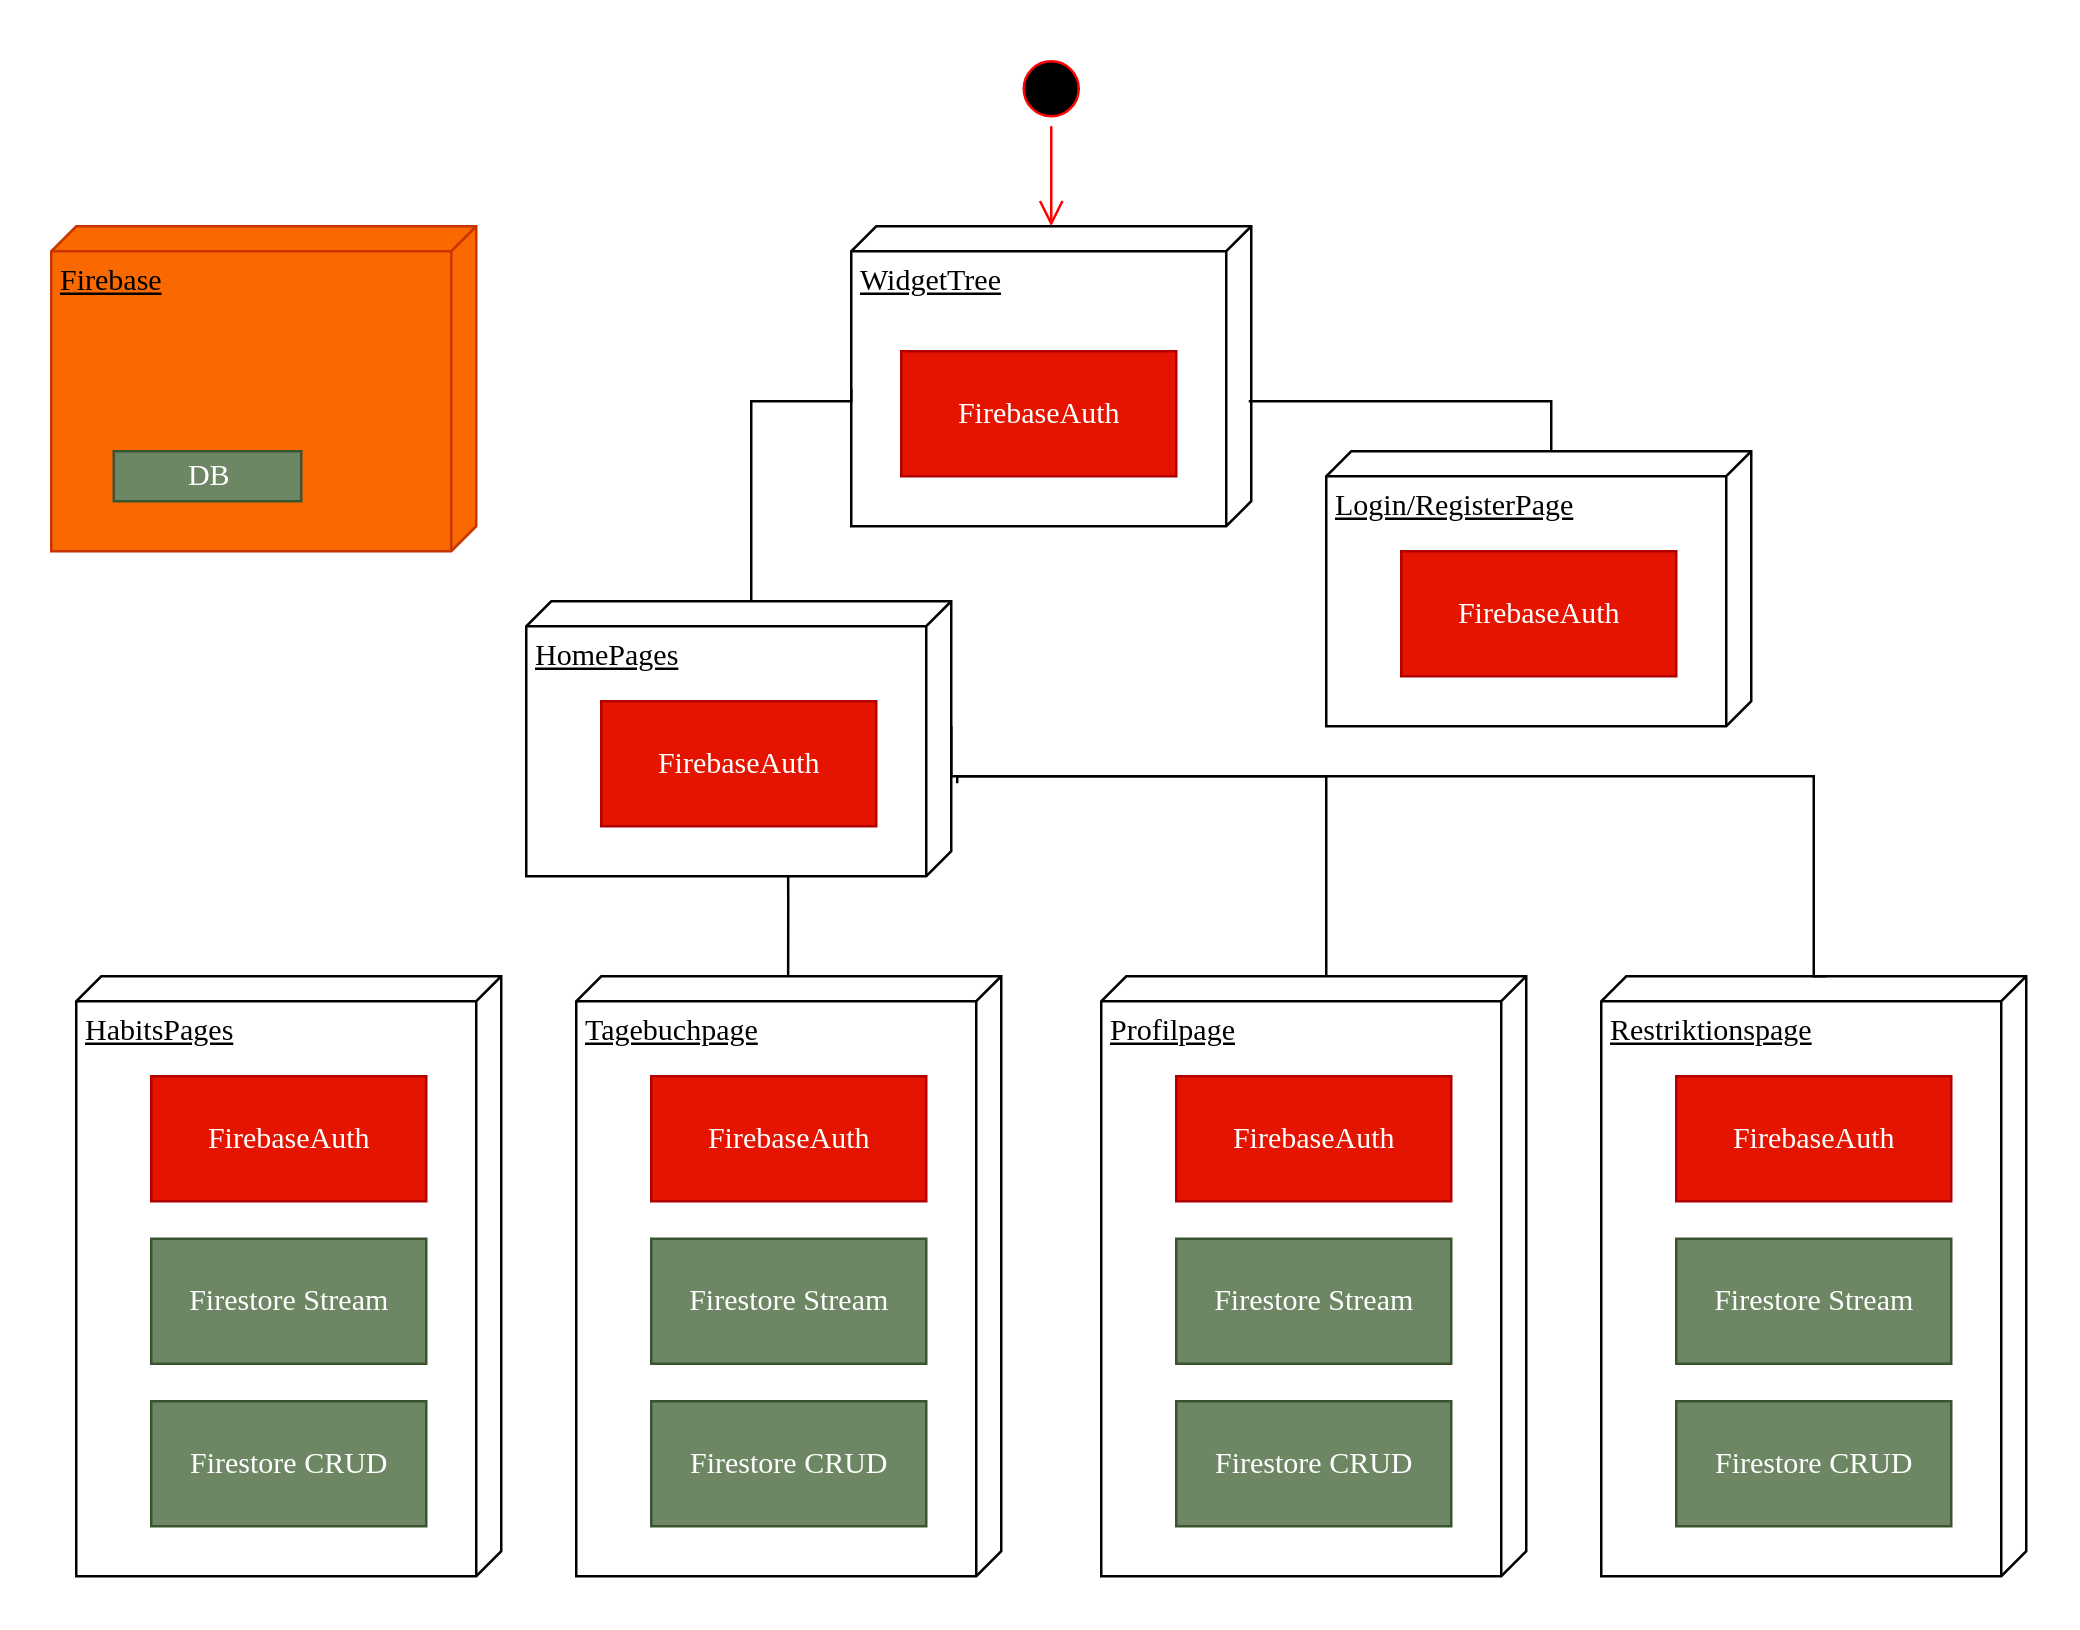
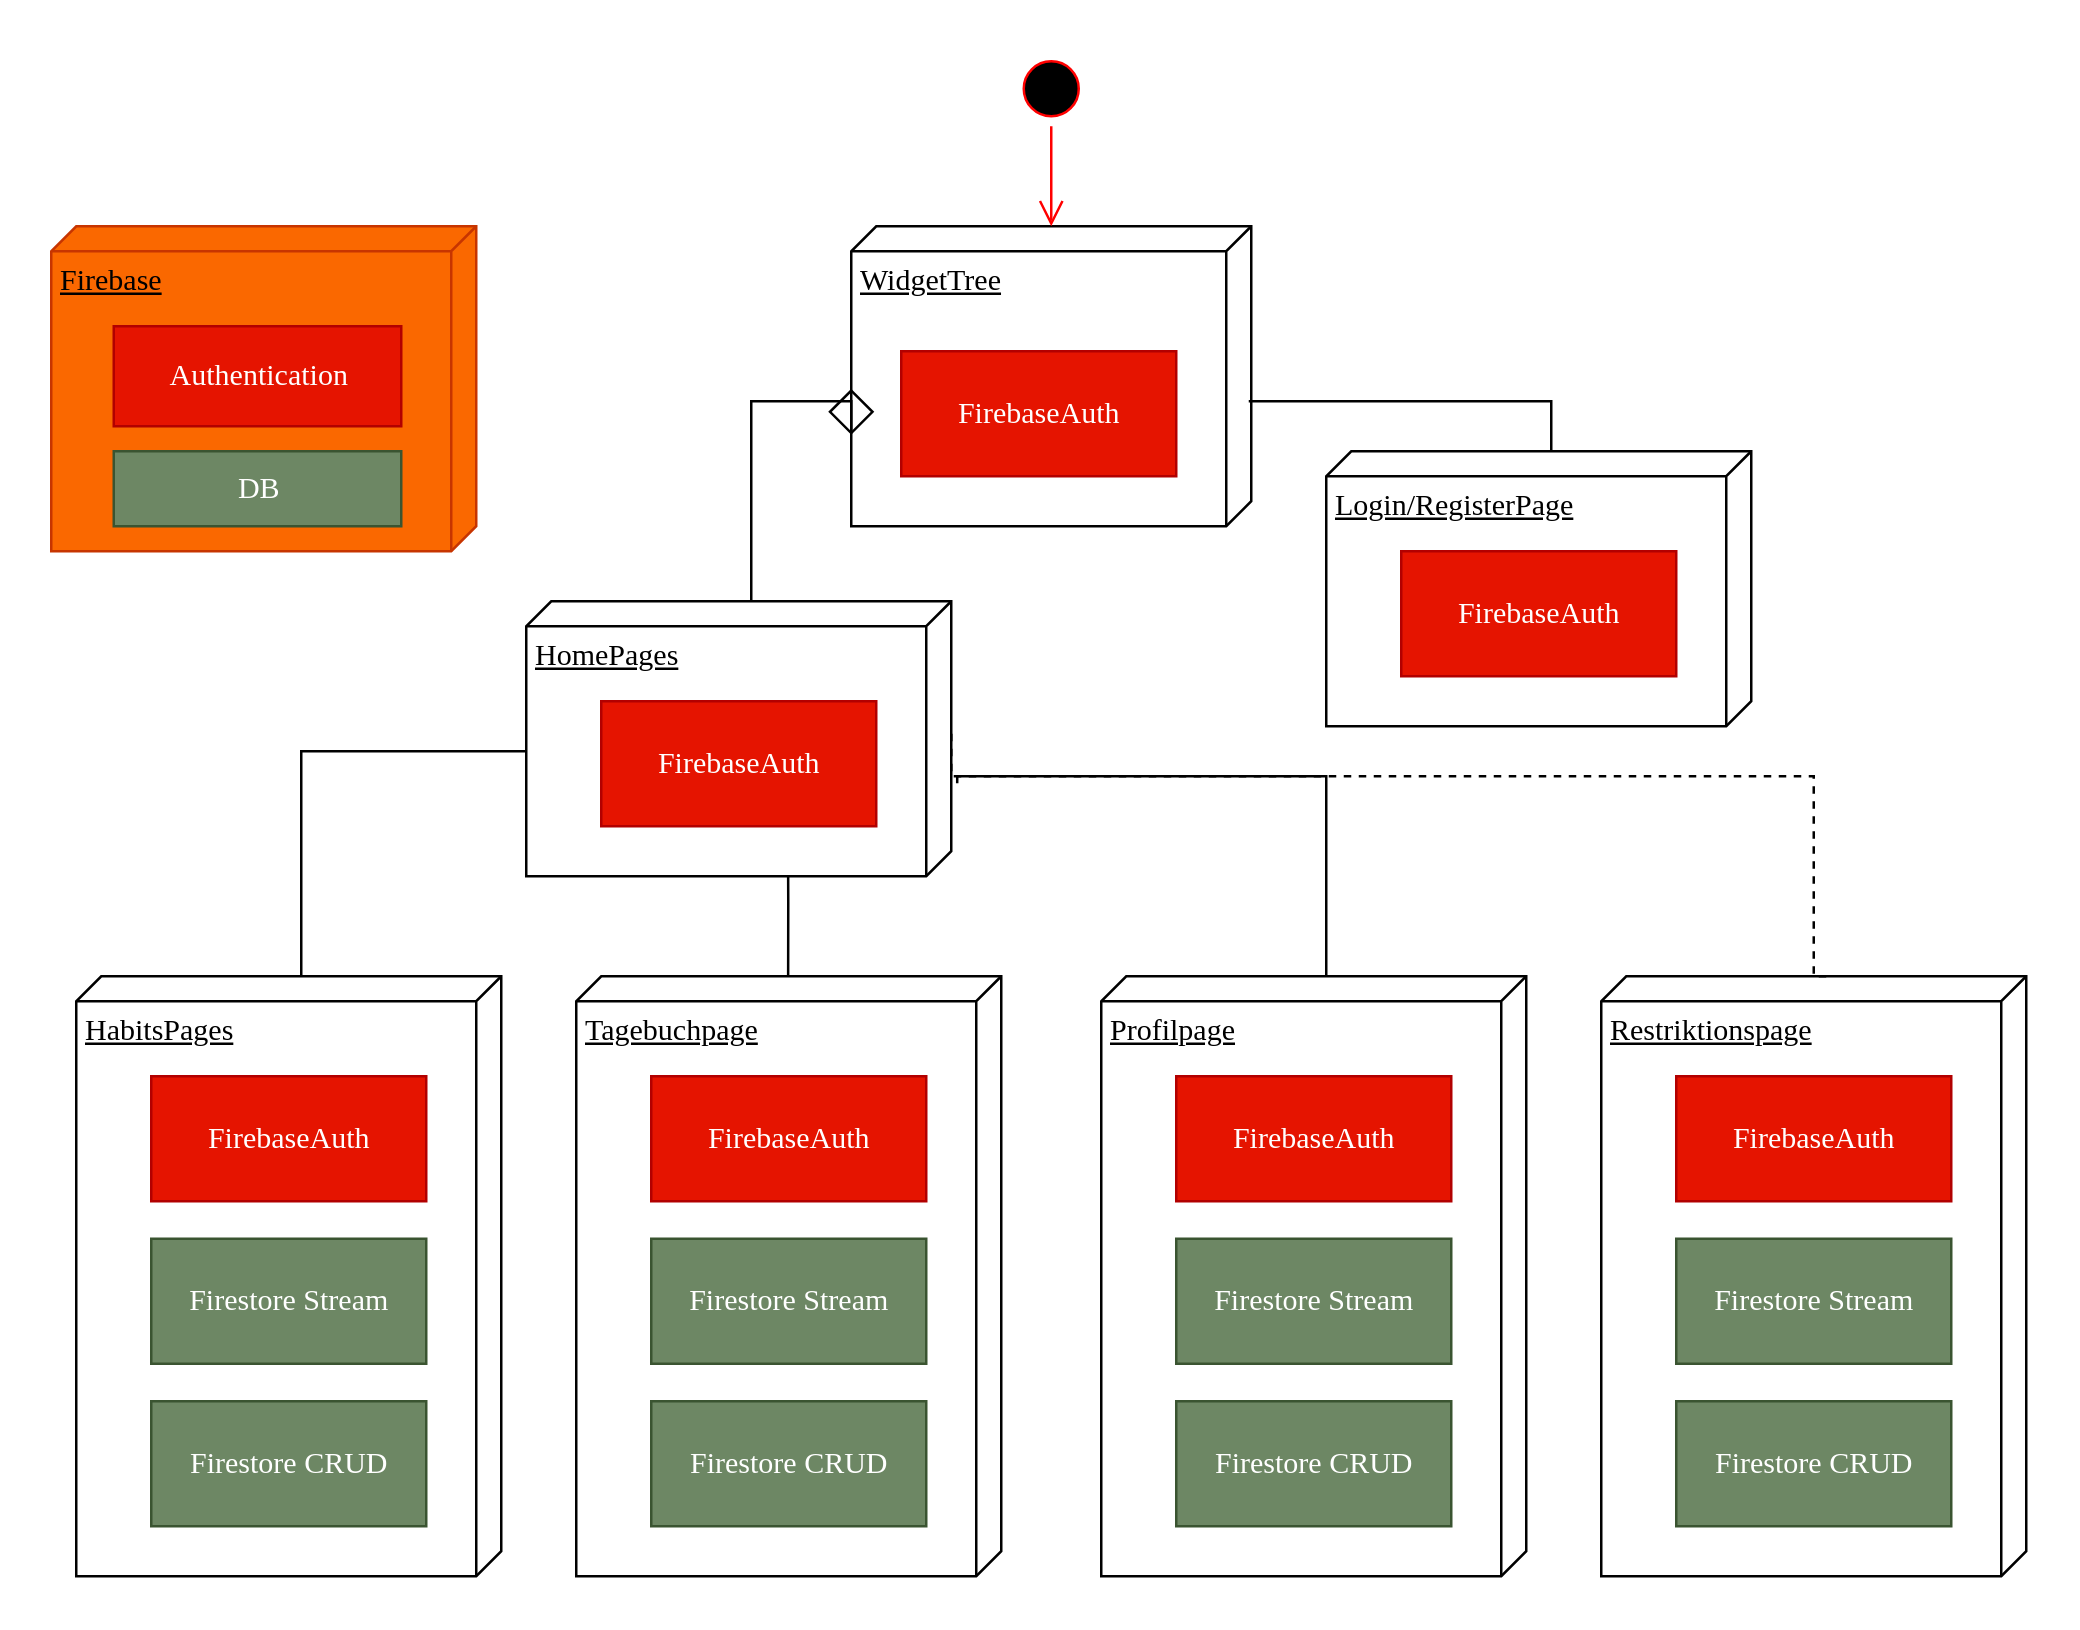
node "Authentication": added
edge "WidgetTree" -- "HomePages": arrowhead none -> diamond
node "DB": size 188x50 -> 288x75
edge "HomePages" -- "HabitsPages": added
edge "HomePages" -- "Restriktionspage": style solid -> dashed
